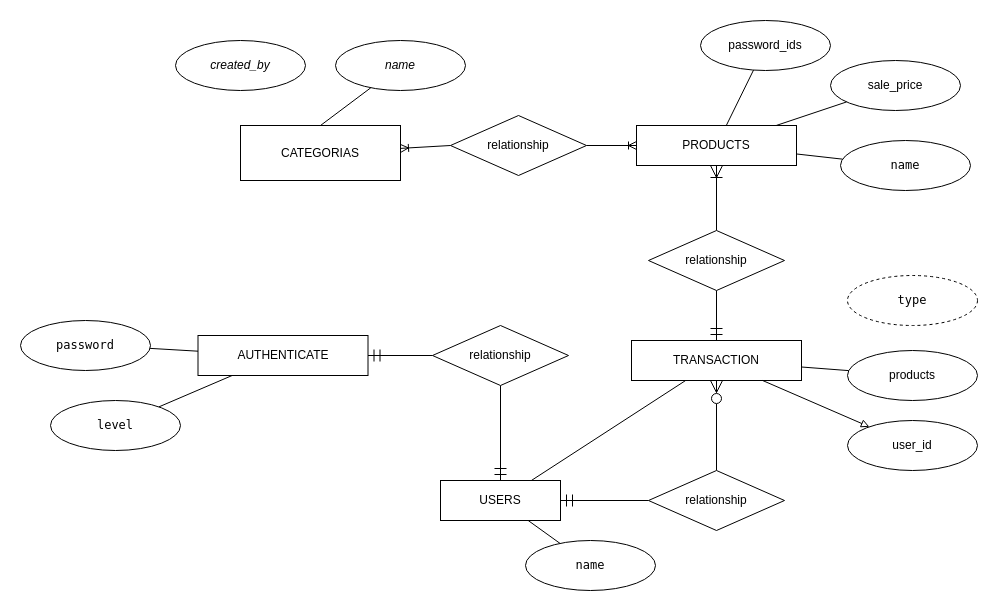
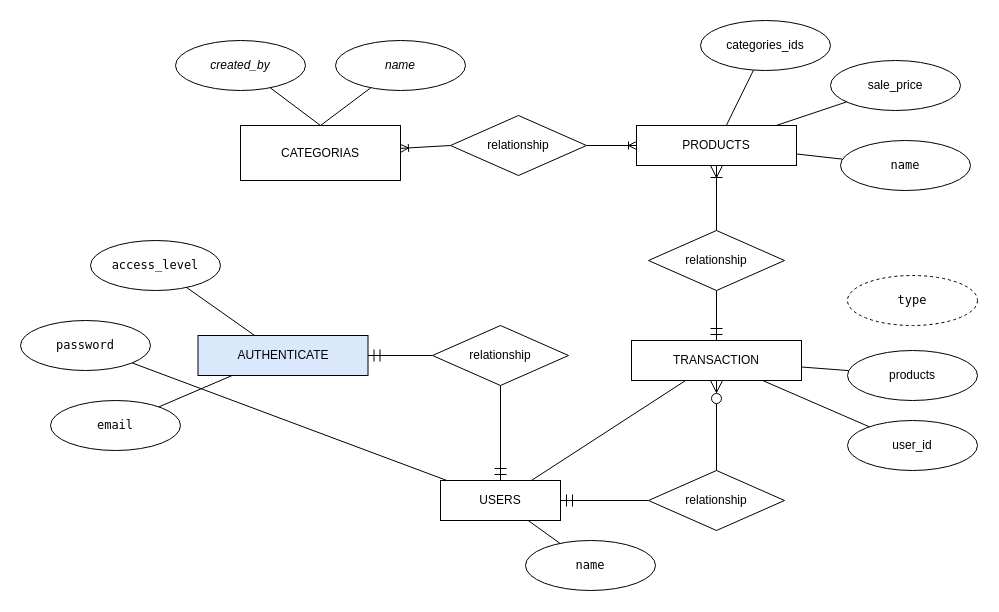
node "password_ids": label "password_ids" -> "categories_ids"
edge "created_by" -- "CATEGORIAS": added
node "access_level": added
edge "access_level" -- "AUTHENTICATE": added
edge "password" -- "AUTHENTICATE": now "password" -- "USERS"
node "AUTHENTICATE": fillcolor #ffffff -> #dae8fc
edge "TRANSACTION" -> "user_id": arrowhead block -> none
node "level": label "level" -> "email"
